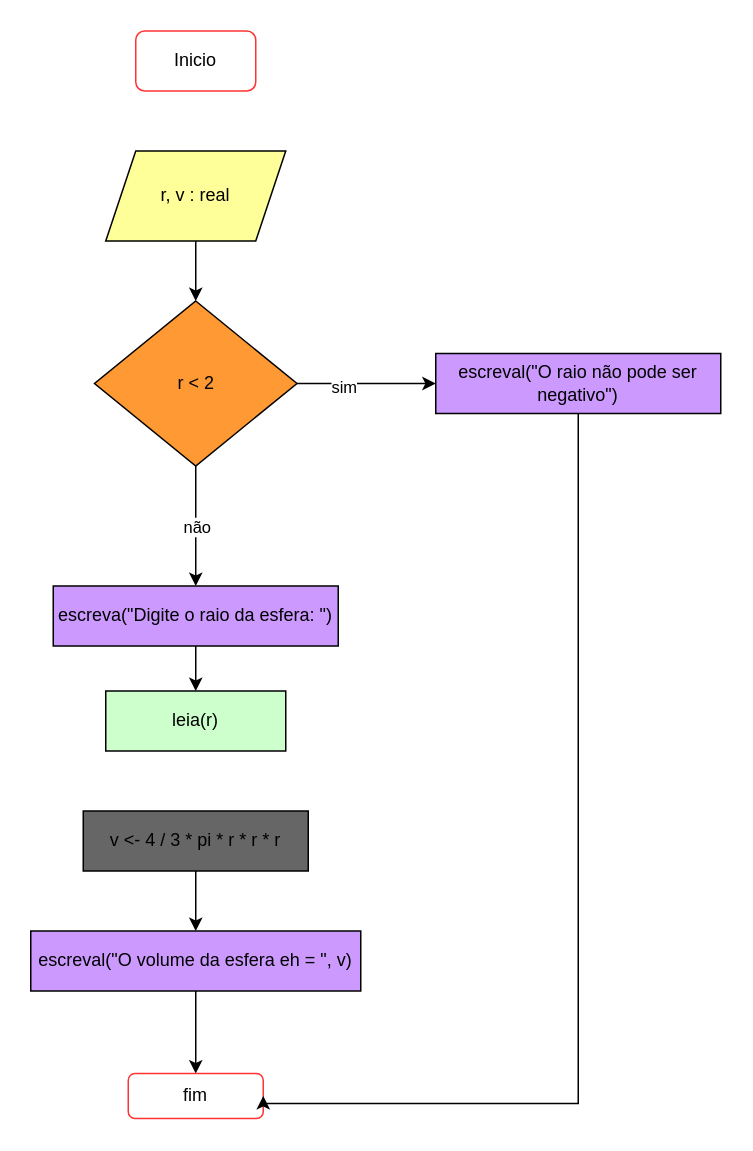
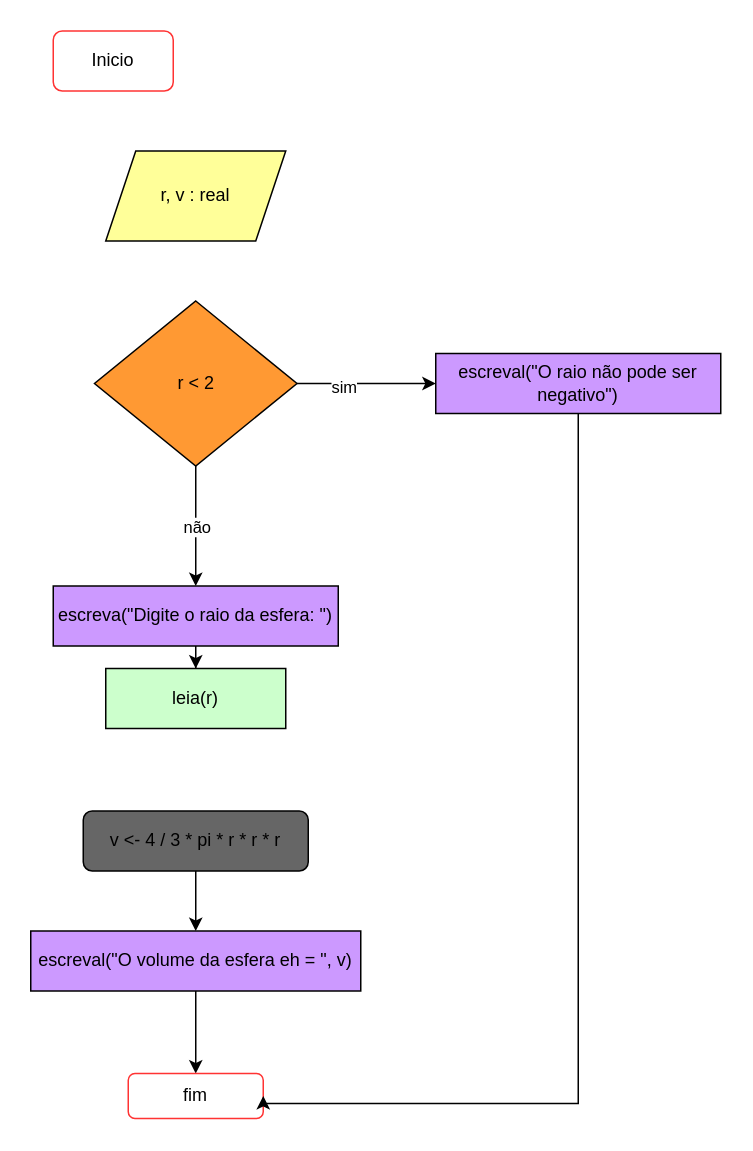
node "Inicio": moved (196, 61) -> (113, 61)
edge "r, v : real" -> "r < 2": removed
node "leia(r)": moved (196, 721) -> (196, 698)
node "v <- 4 / 3 * pi * r * r * r": shape rectangle -> rounded rectangle
